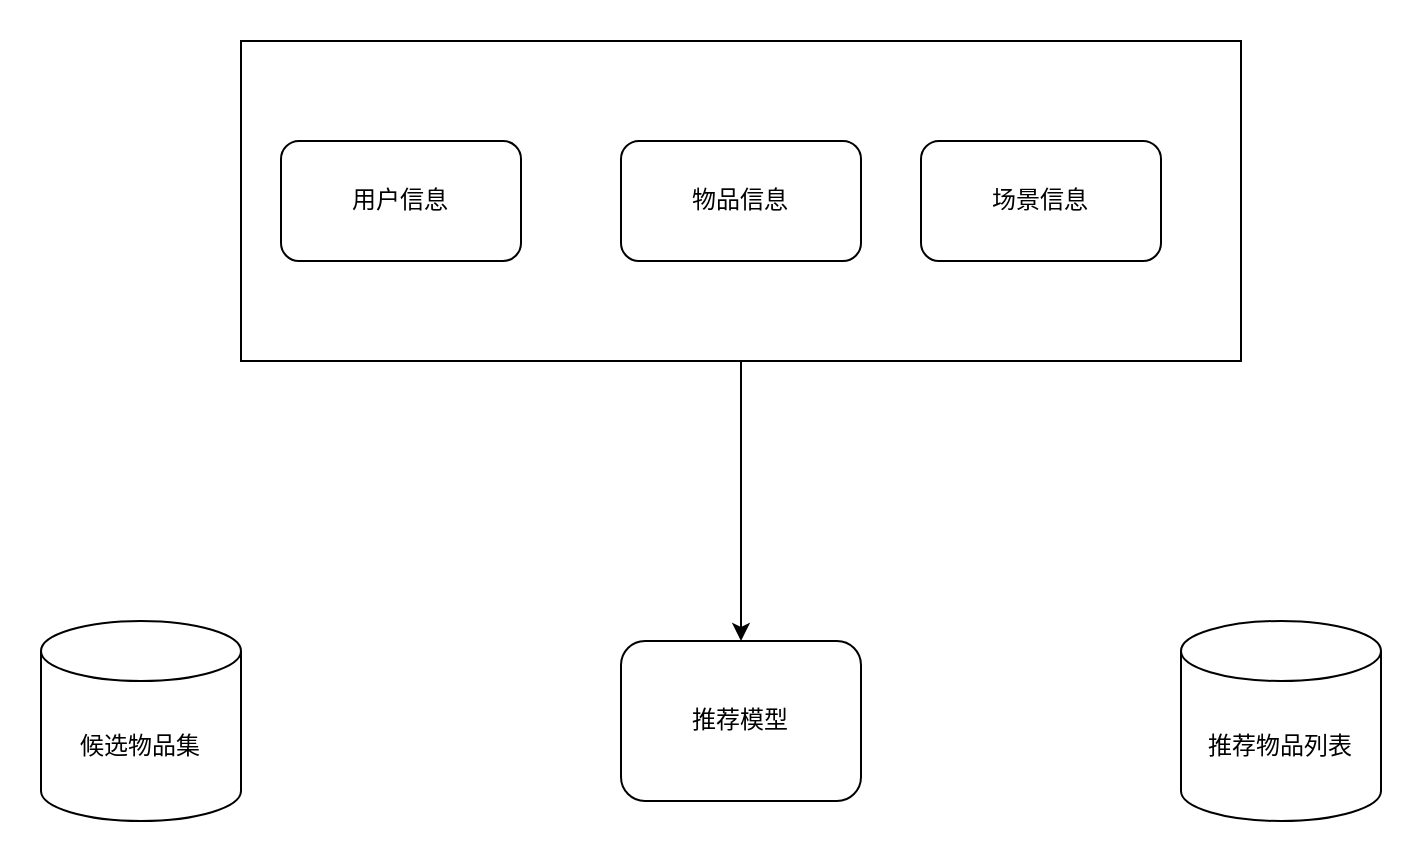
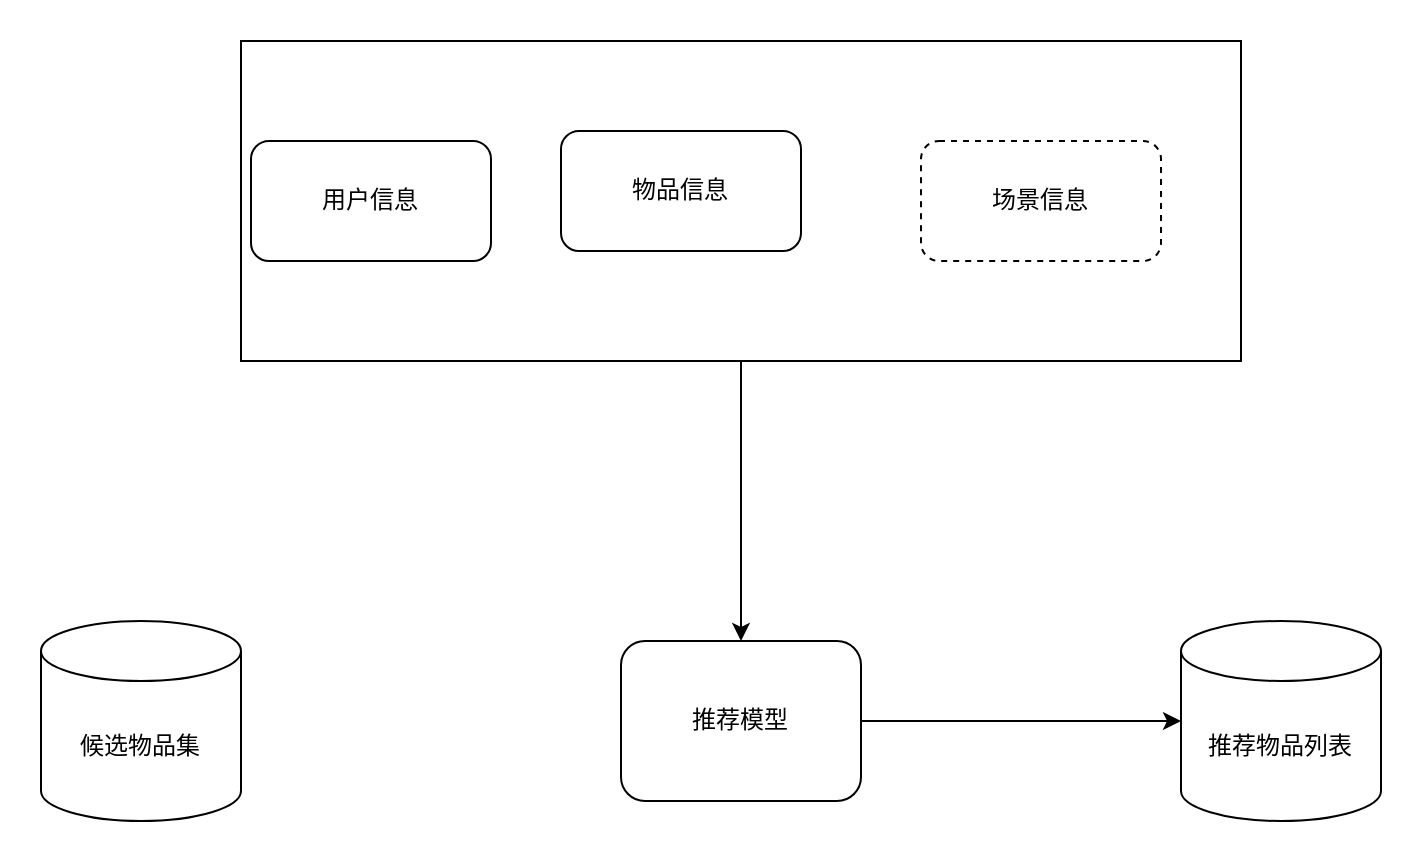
node "用户信息": moved (401, 201) -> (371, 201)
node "物品信息": moved (741, 201) -> (681, 191)
node "场景信息": style solid -> dashed
edge "推荐模型" -> "推荐物品列表": added
